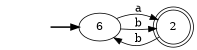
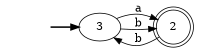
node "6": label "6" -> "3"
